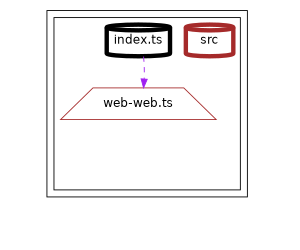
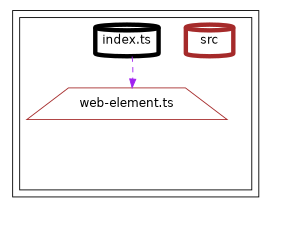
node "web-web.ts": label "web-web.ts" -> "web-element.ts"
